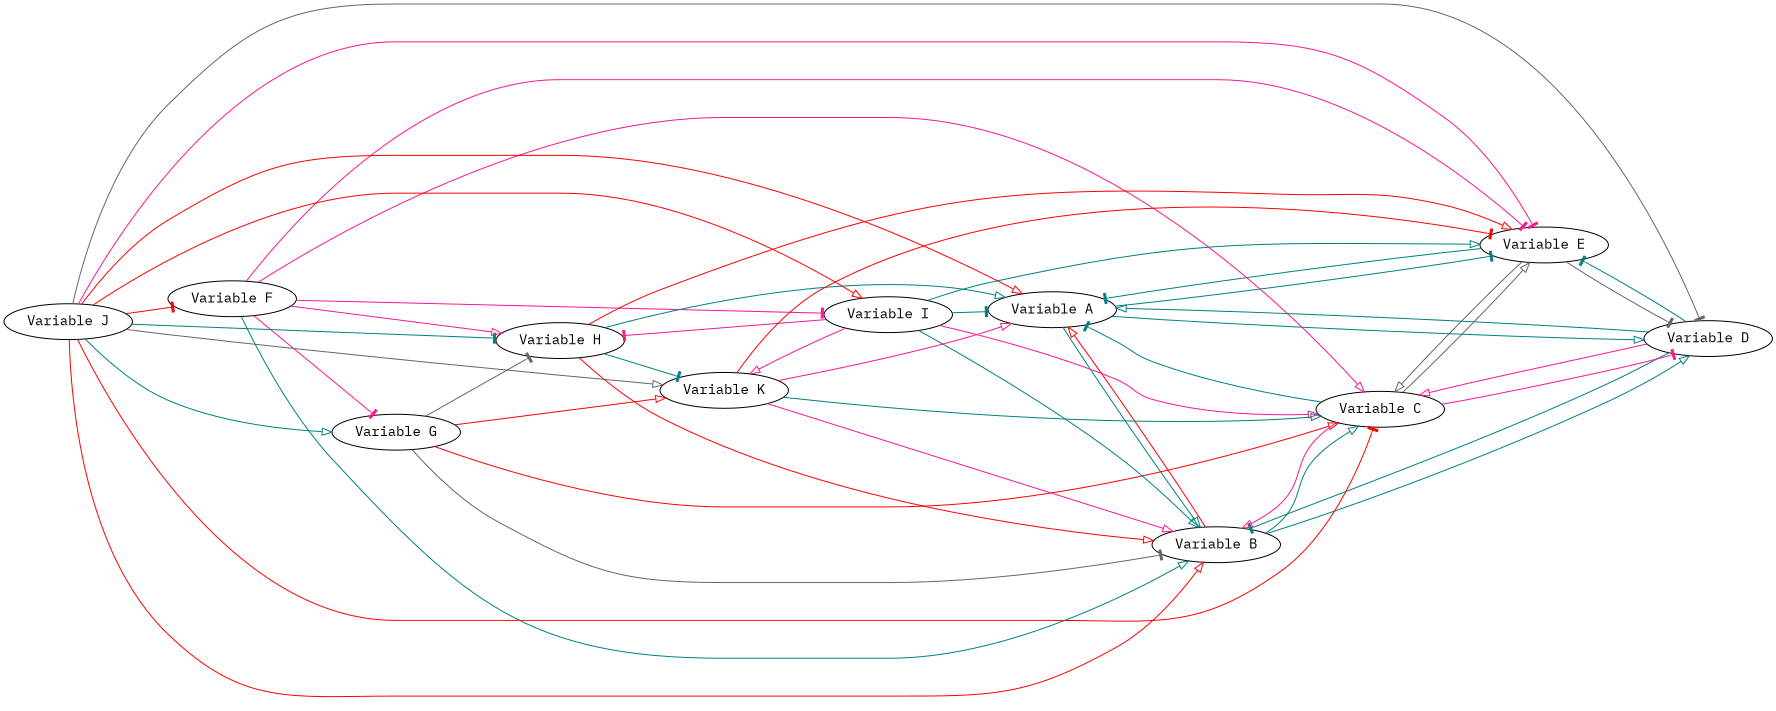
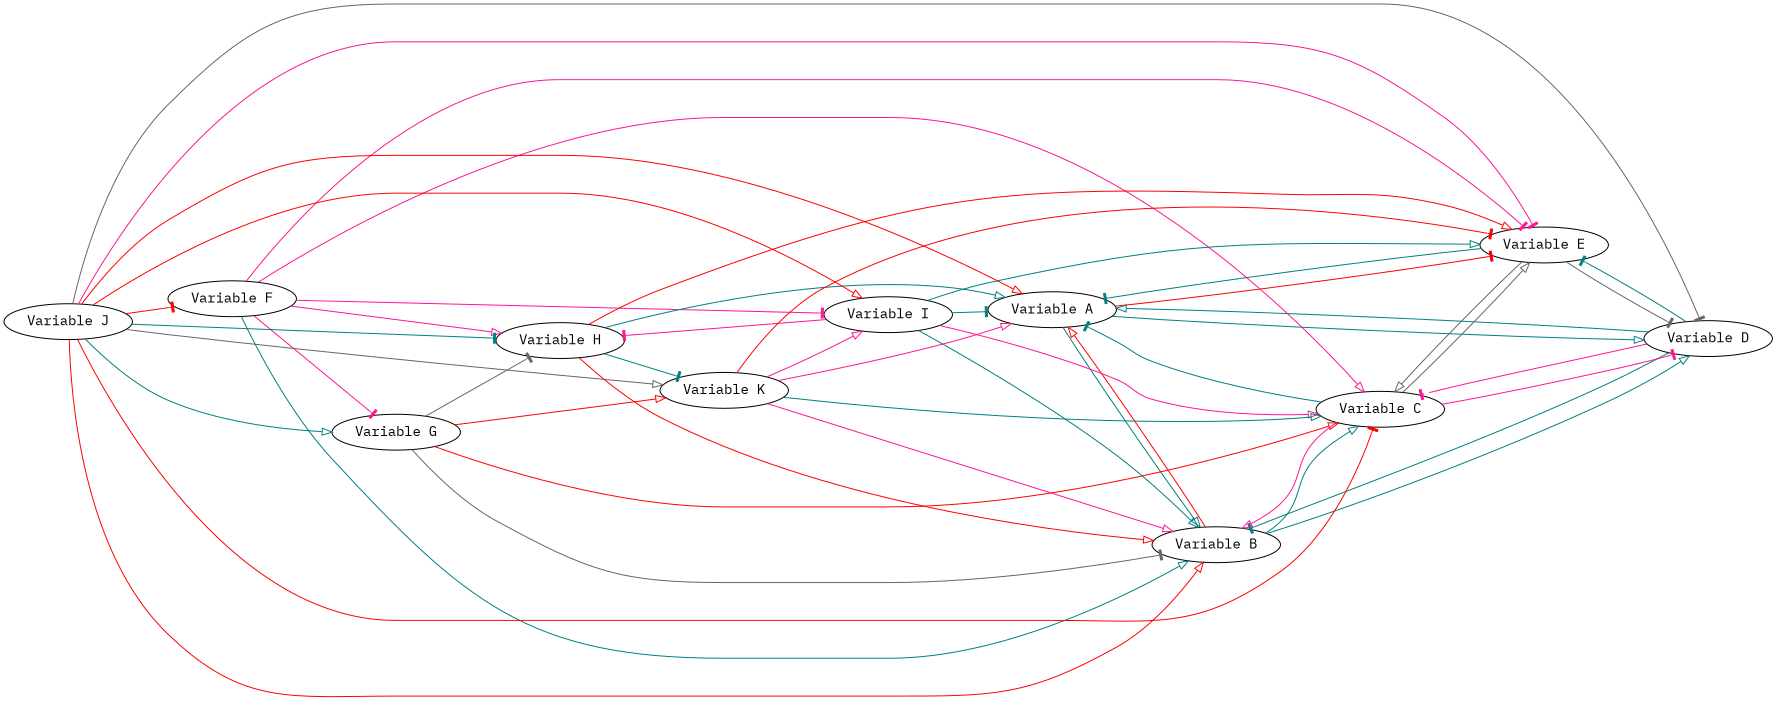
edge "Variable A" -> "Variable E": color teal -> red
edge "Variable I" -> "Variable K": reversed
edge "Variable D" -> "Variable C": arrowhead onormal -> tee
